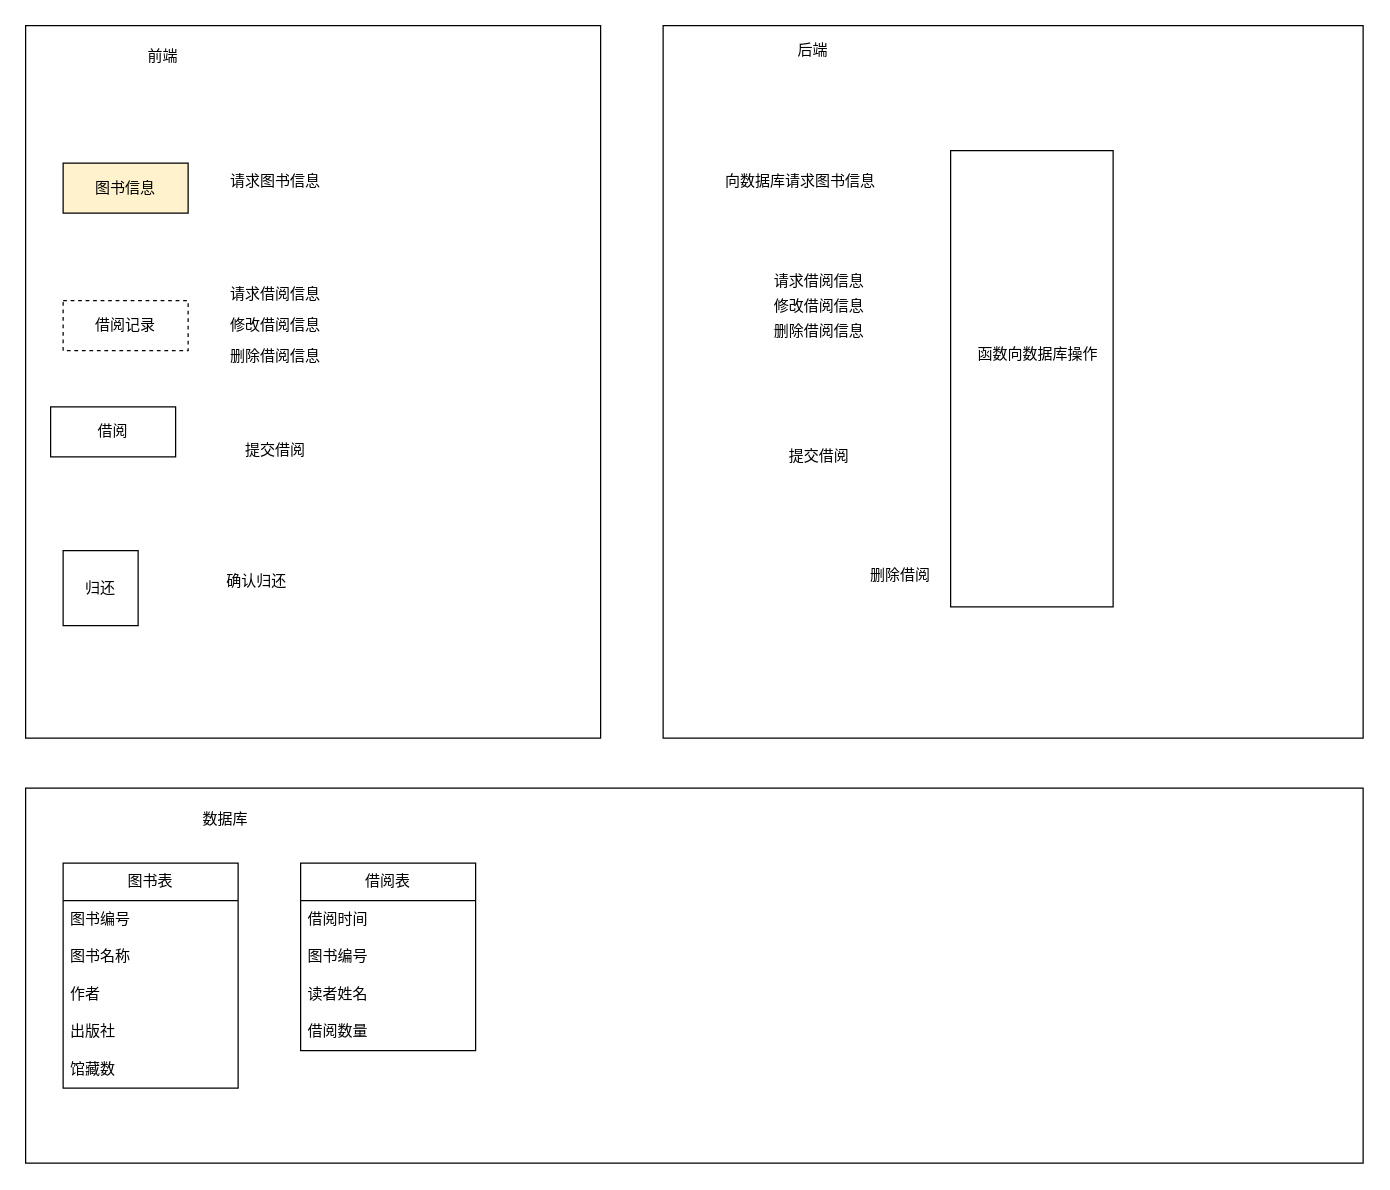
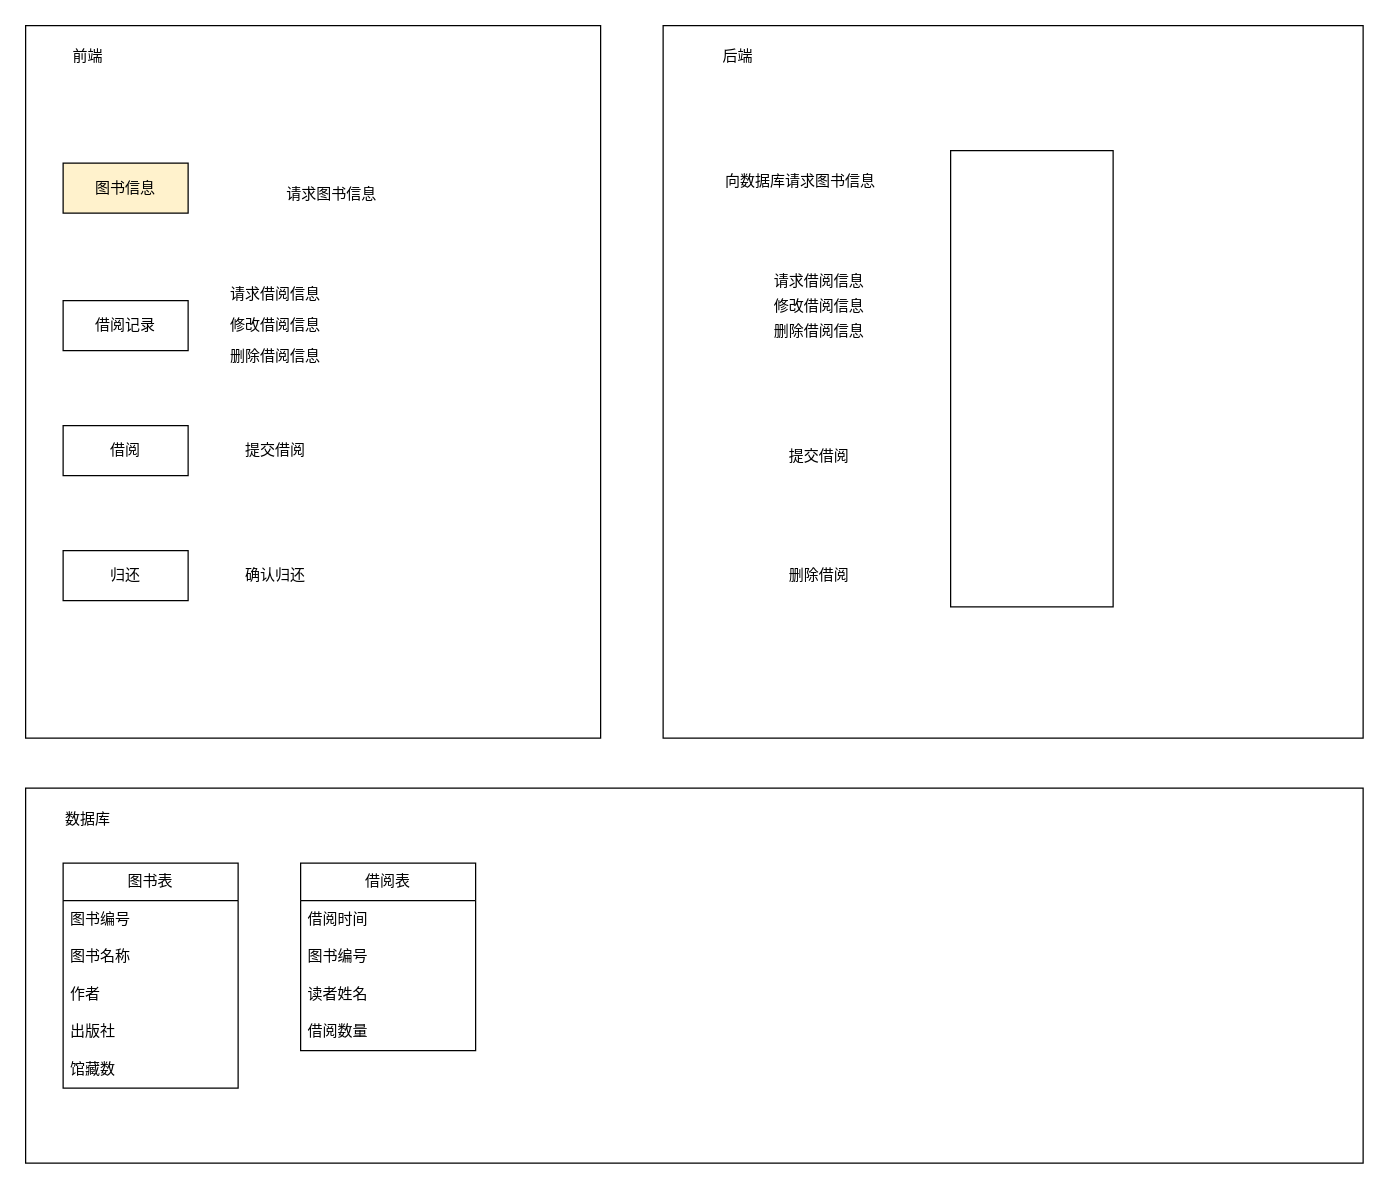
node "后端": moved (813, 51) -> (738, 57)
node "前端": moved (163, 57) -> (88, 57)
node "请求图书信息": moved (276, 182) -> (332, 194)
node "借阅记录": style dashed -> solid
node "函数向数据库操作": removed
node "借阅": moved (113, 432) -> (126, 451)
node "删除借阅": moved (901, 576) -> (819, 576)
node "确认归还": moved (257, 582) -> (276, 576)
node "归还": size 75x75 -> 125x50
node "数据库": moved (226, 819) -> (88, 819)
